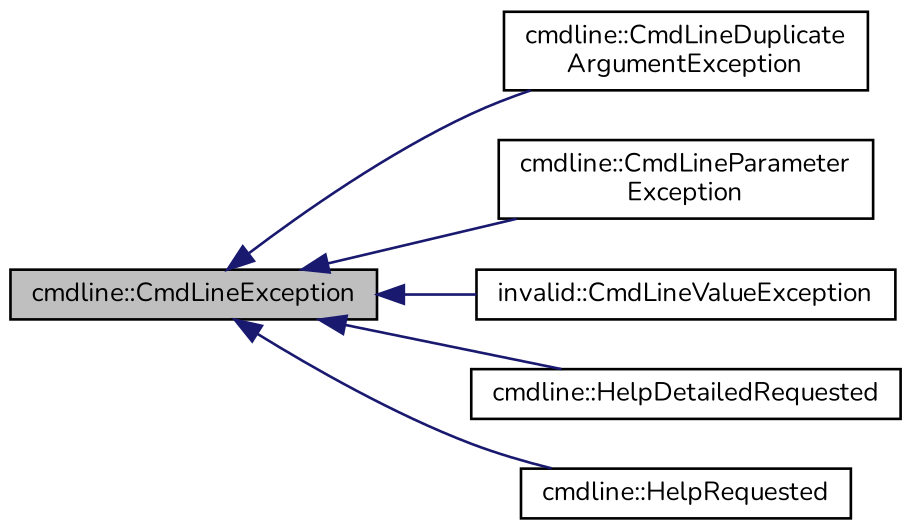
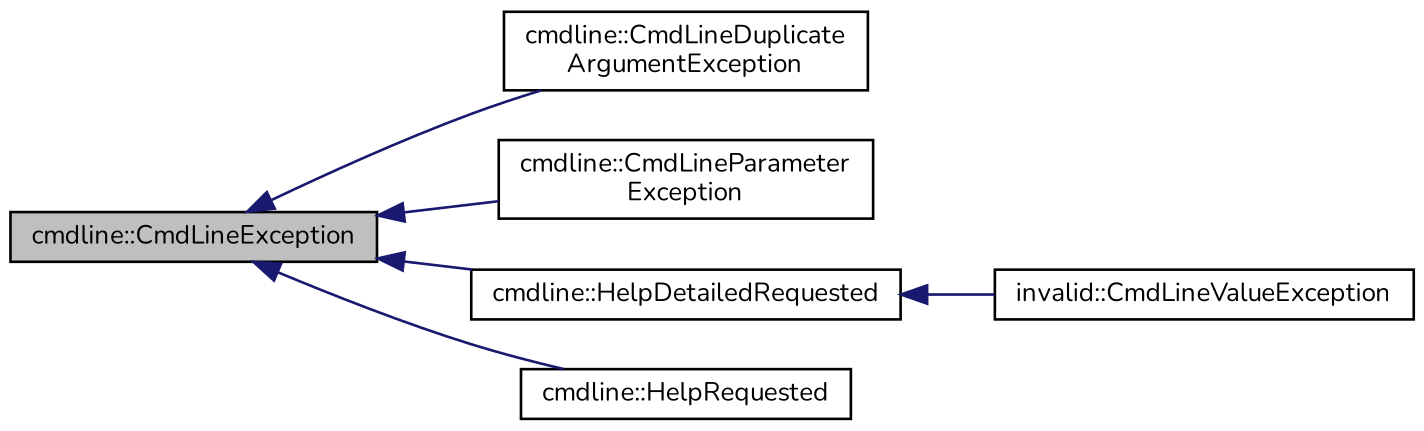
edge "invalid::CmdLineValueException" -> "cmdline::CmdLineException": now "invalid::CmdLineValueException" -> "cmdline::HelpDetailedRequested"
